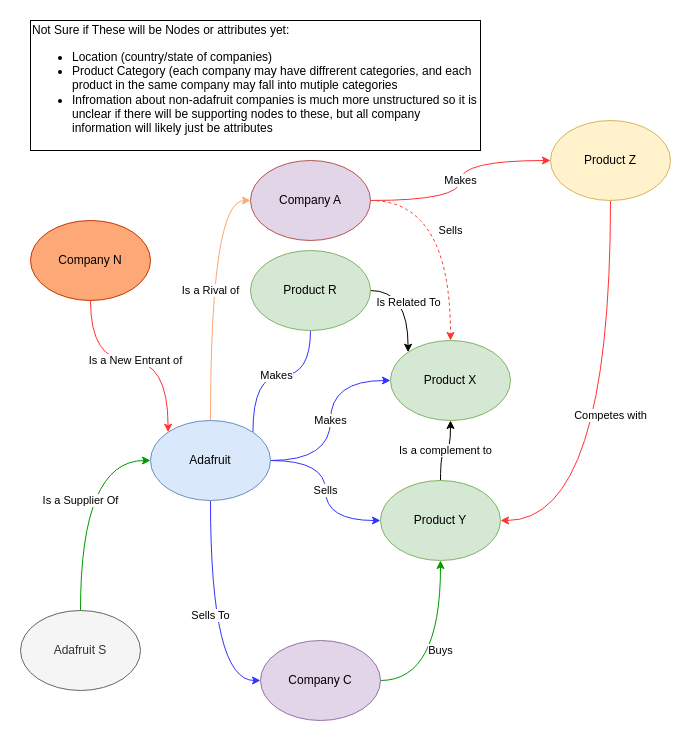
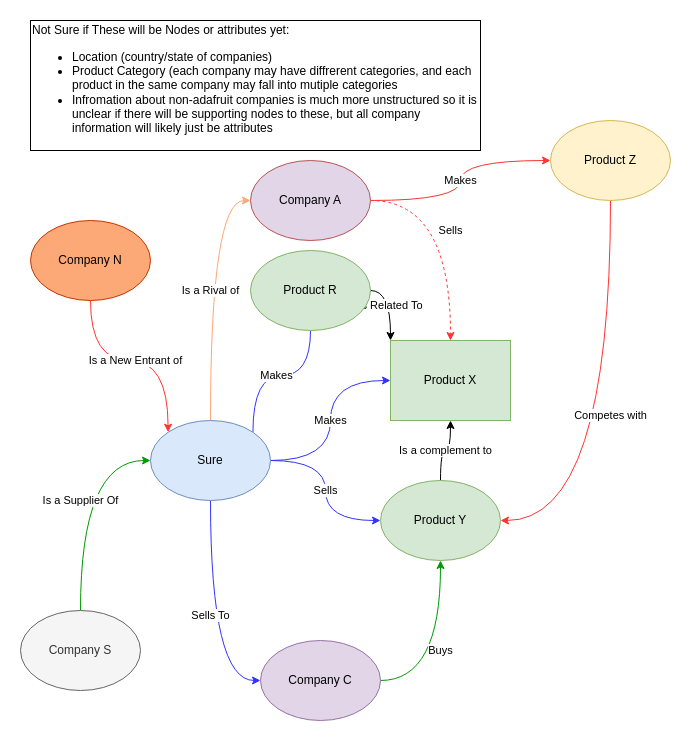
node "Product X": shape ellipse -> rectangle
node "Adafruit": label "Adafruit" -> "Sure"
node "Adafruit S": label "Adafruit S" -> "Company S"
